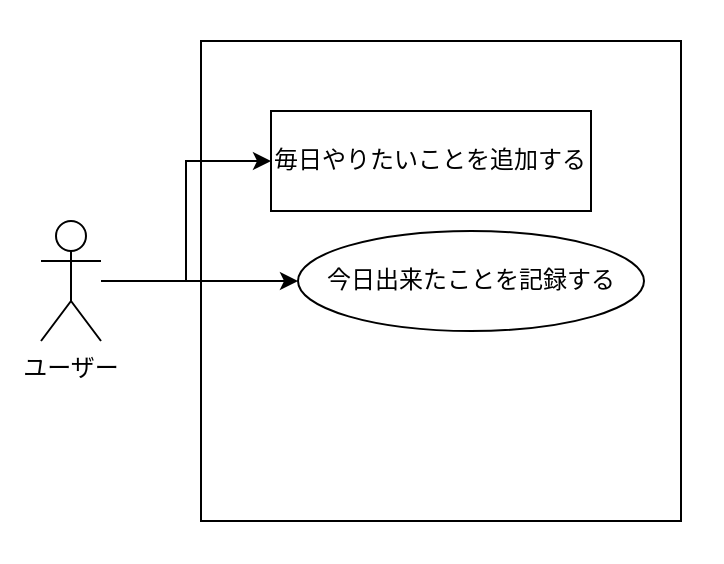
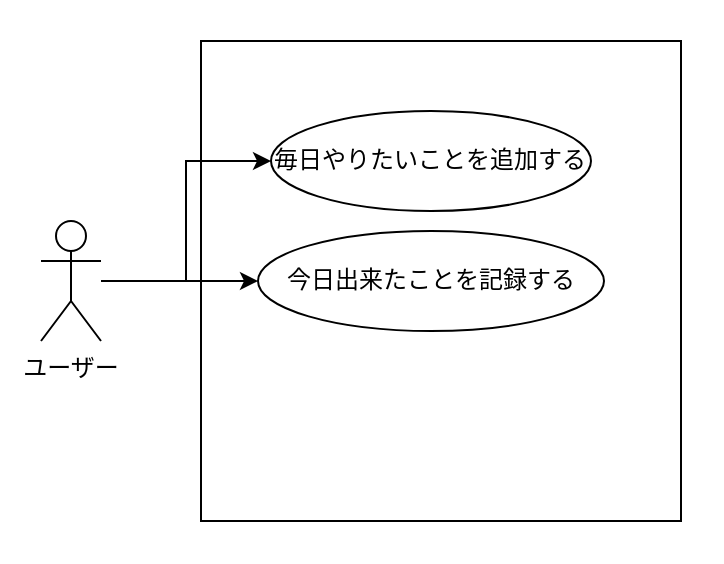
node "毎日やりたいことを追加する": shape rectangle -> ellipse
node "今日出来たことを記録する": moved (471, 281) -> (431, 281)
